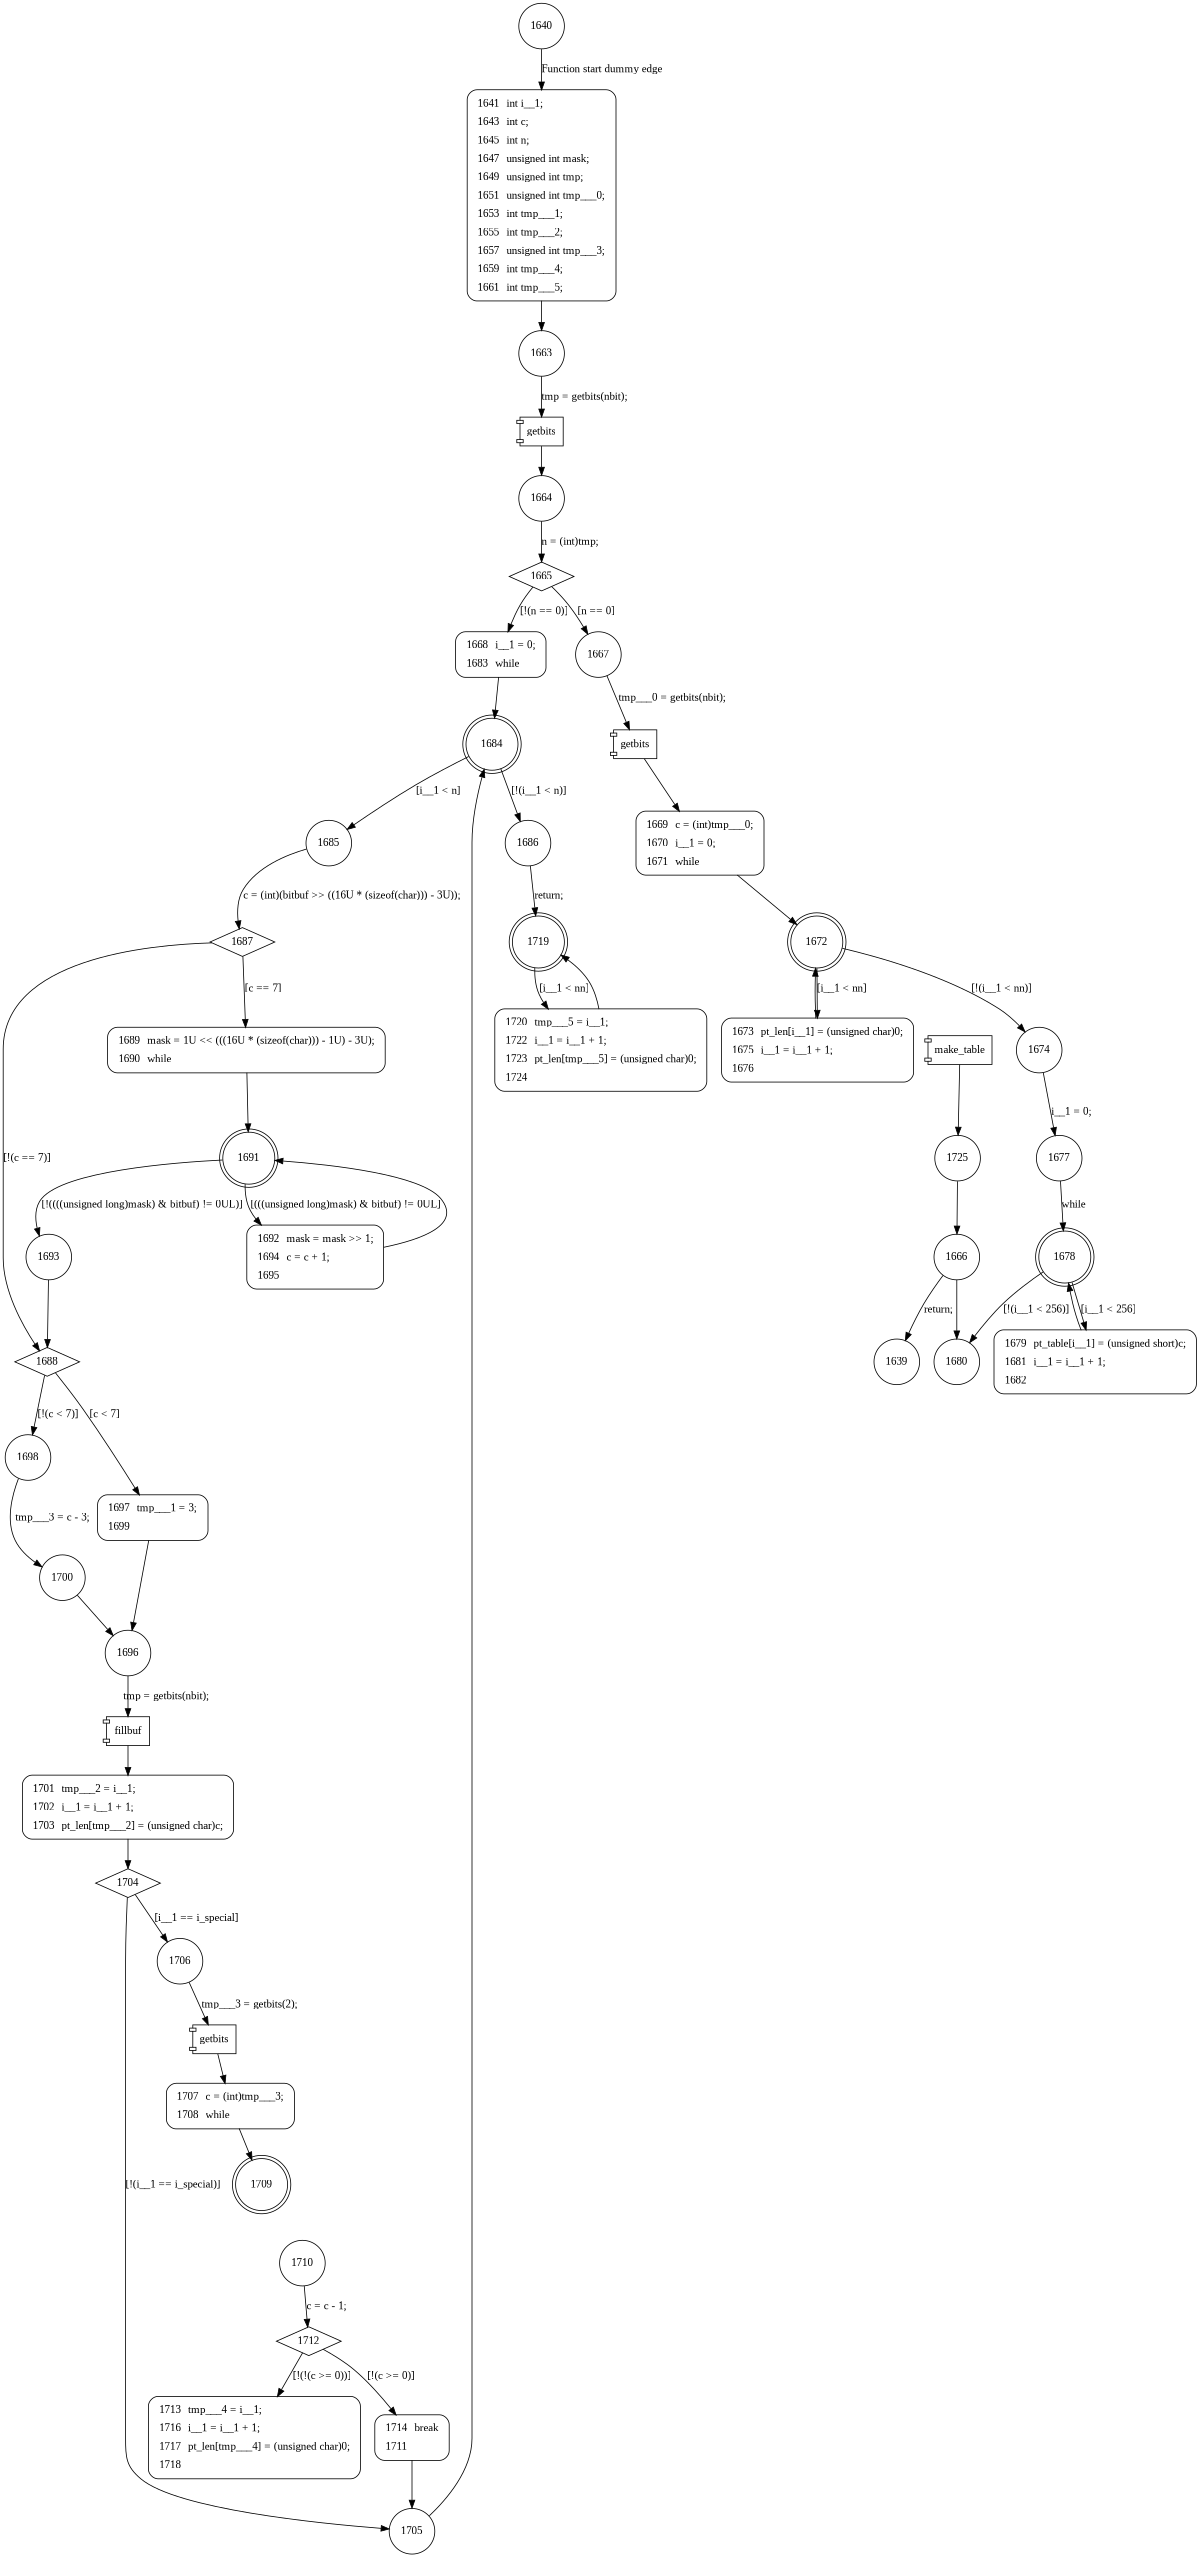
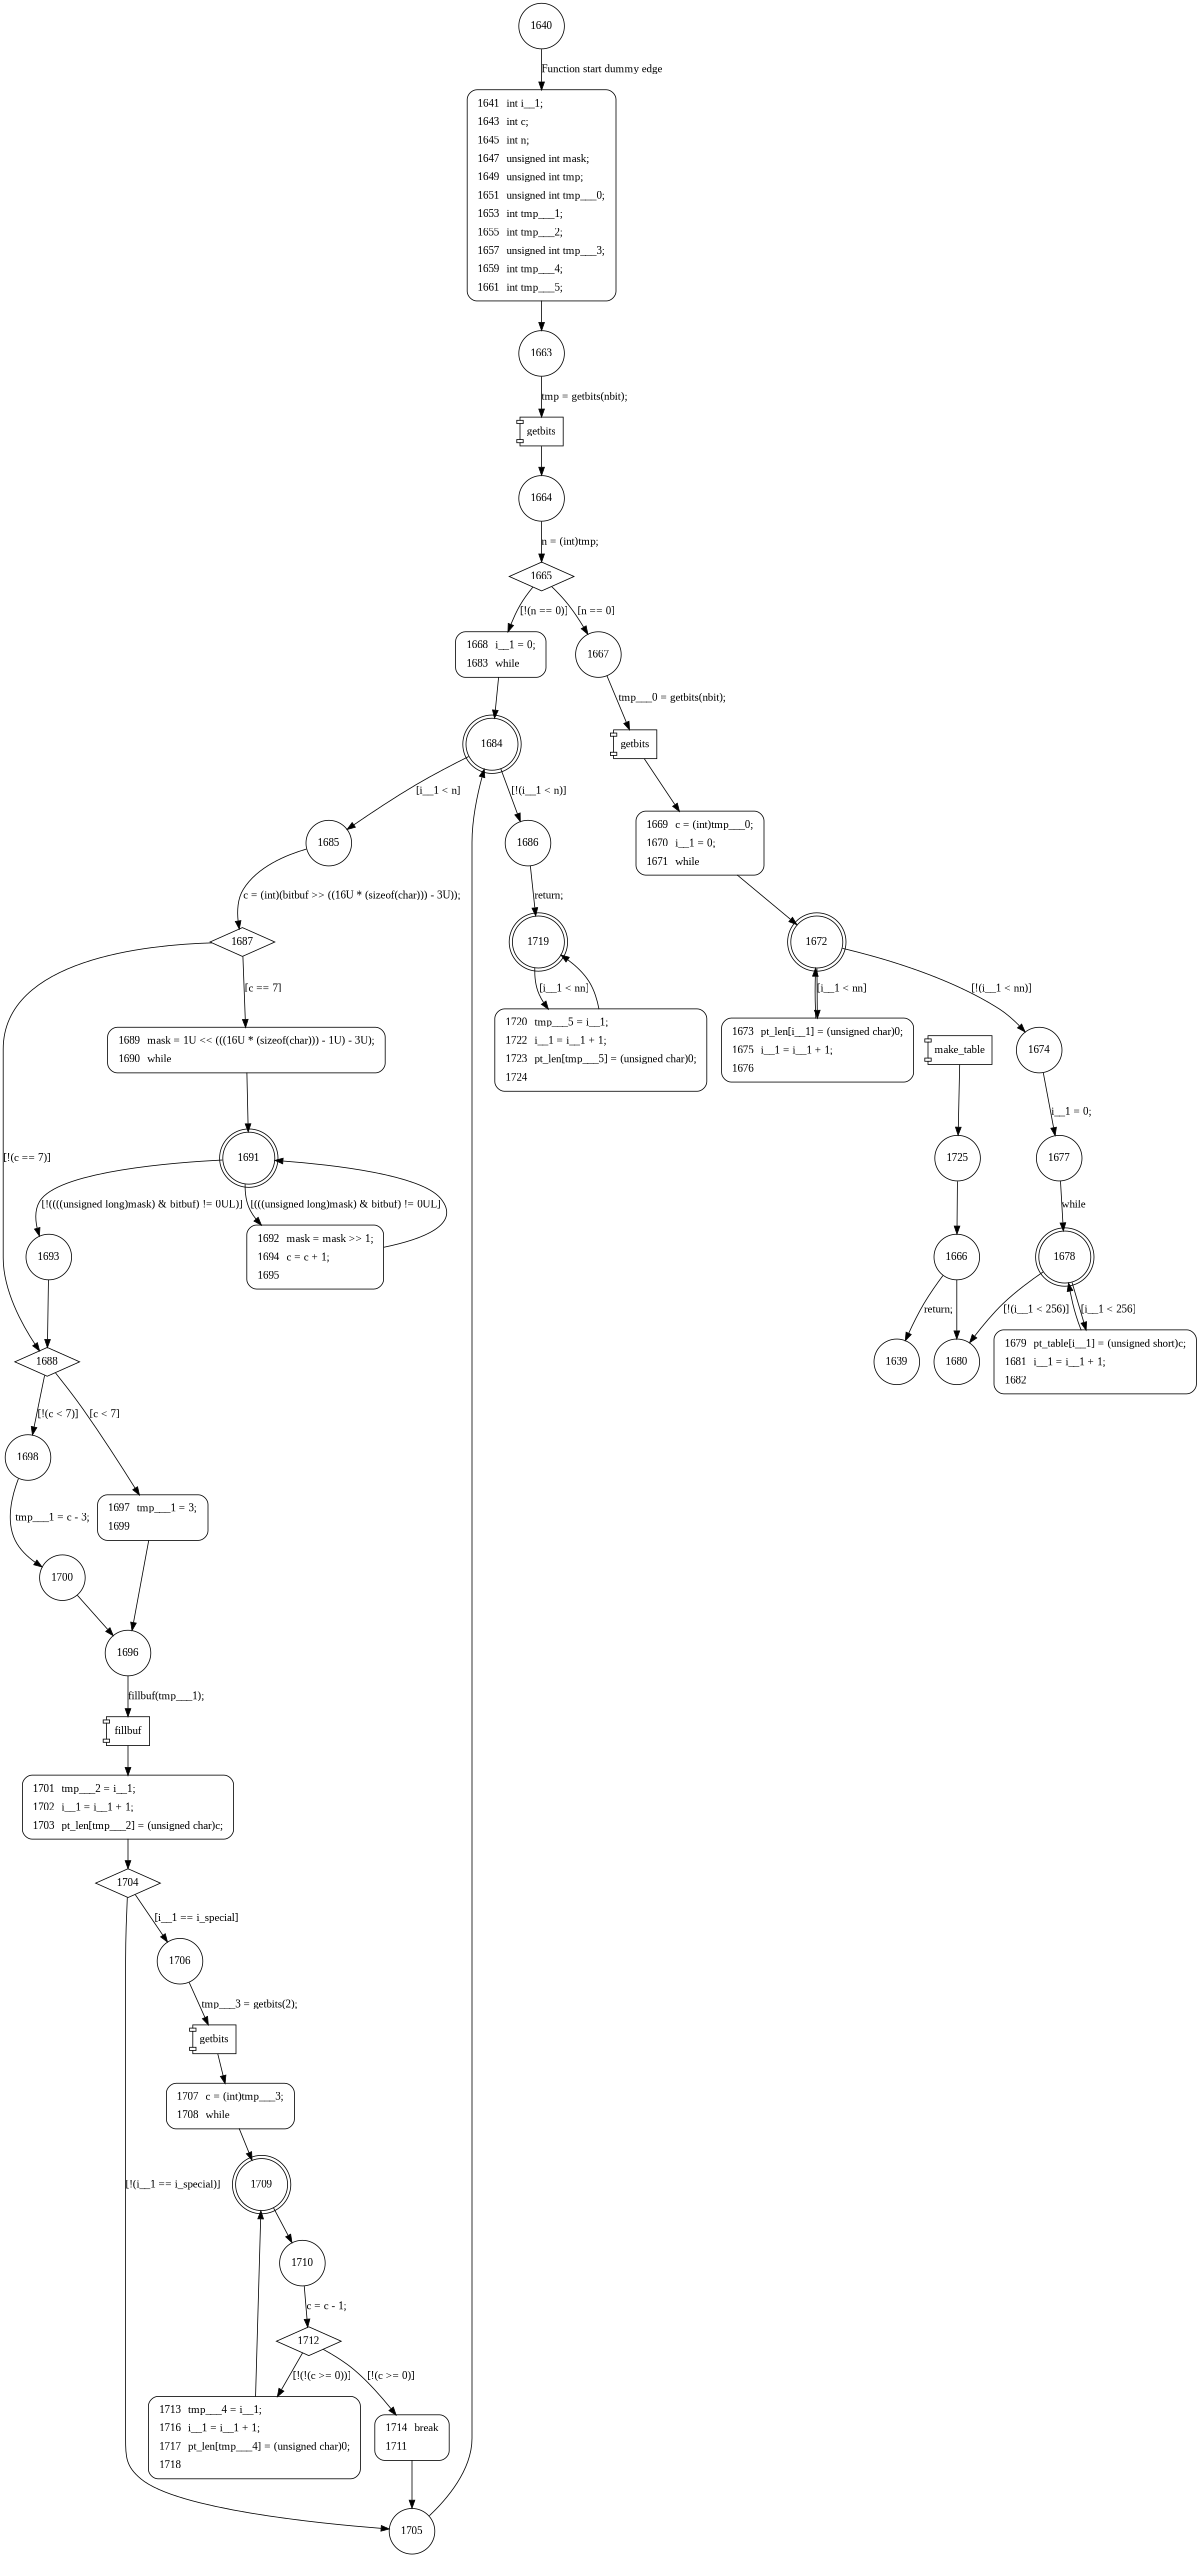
edge "1698" -> "1700": label "tmp___3 = c - 3;" -> "tmp___1 = c - 3;"
edge "1696" -> "fillbuf": label "tmp = getbits(nbit);" -> "fillbuf(tmp___1);"
edge "1709" -> "1710": added
edge "1713" -> "1709": added
